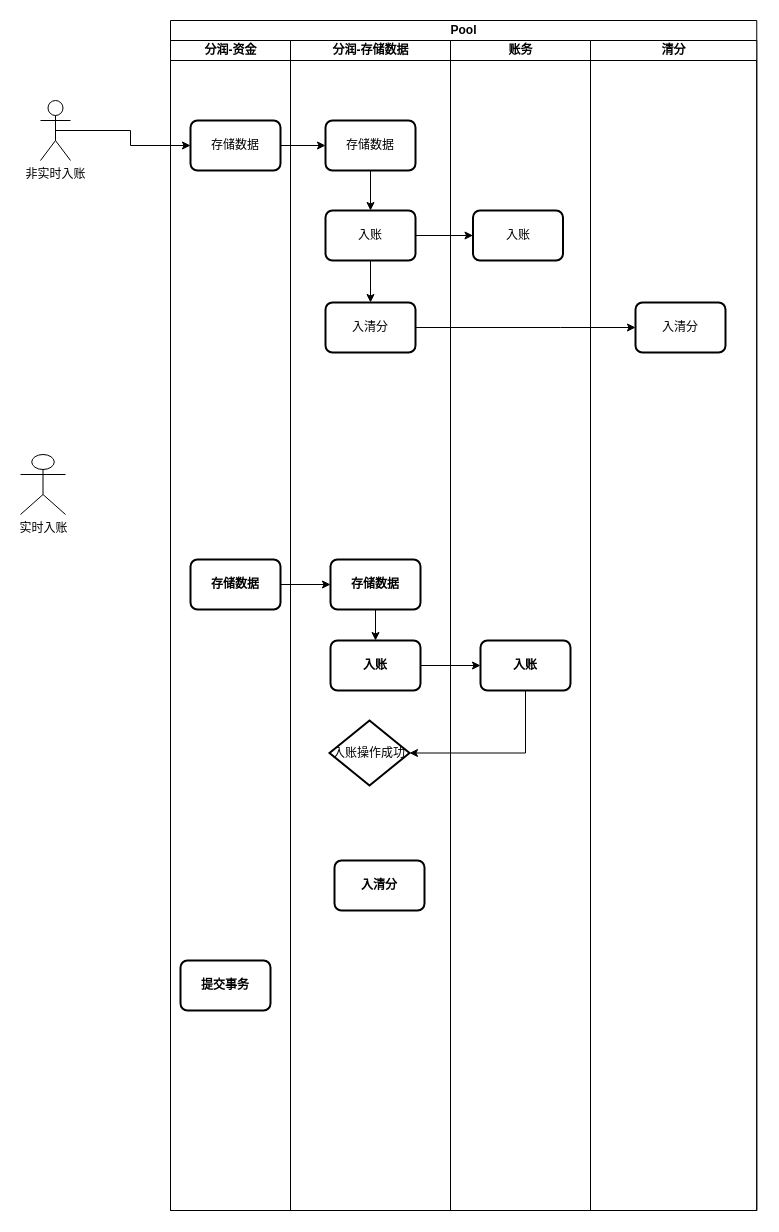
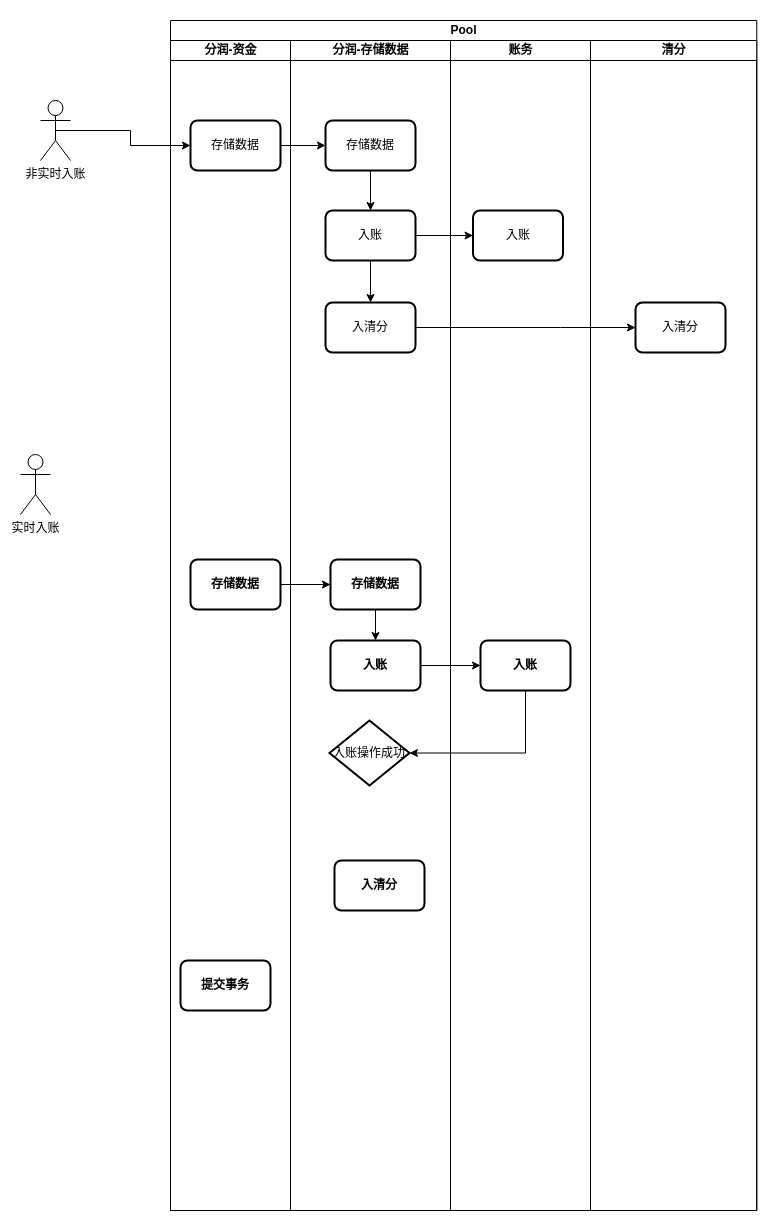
node "实时入账": size 45x60 -> 30x60
